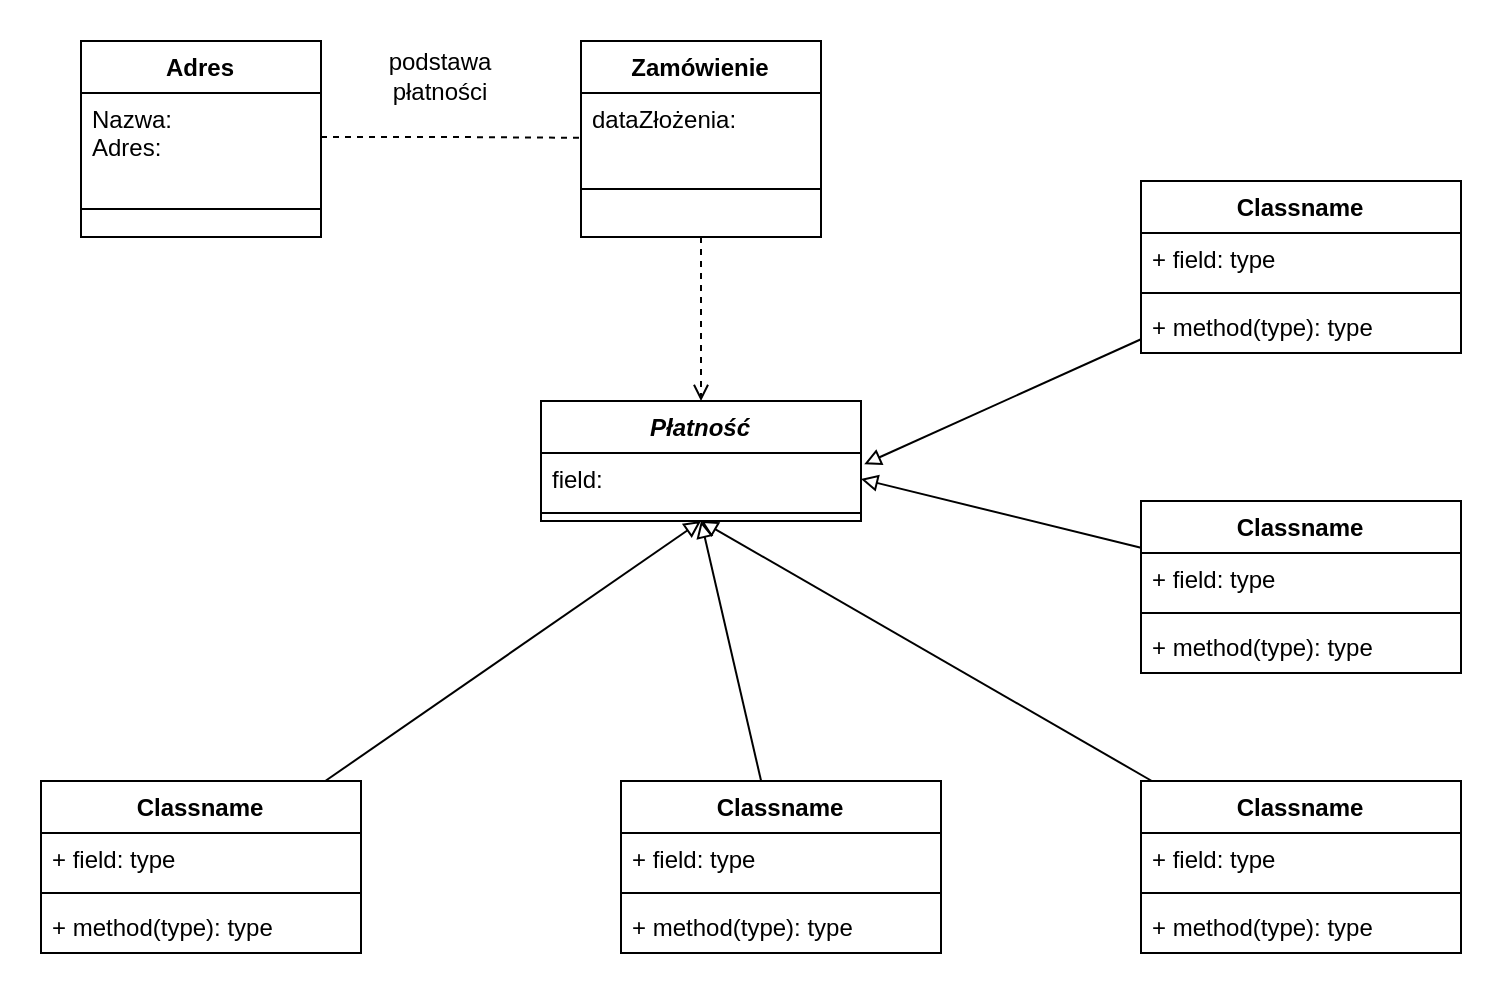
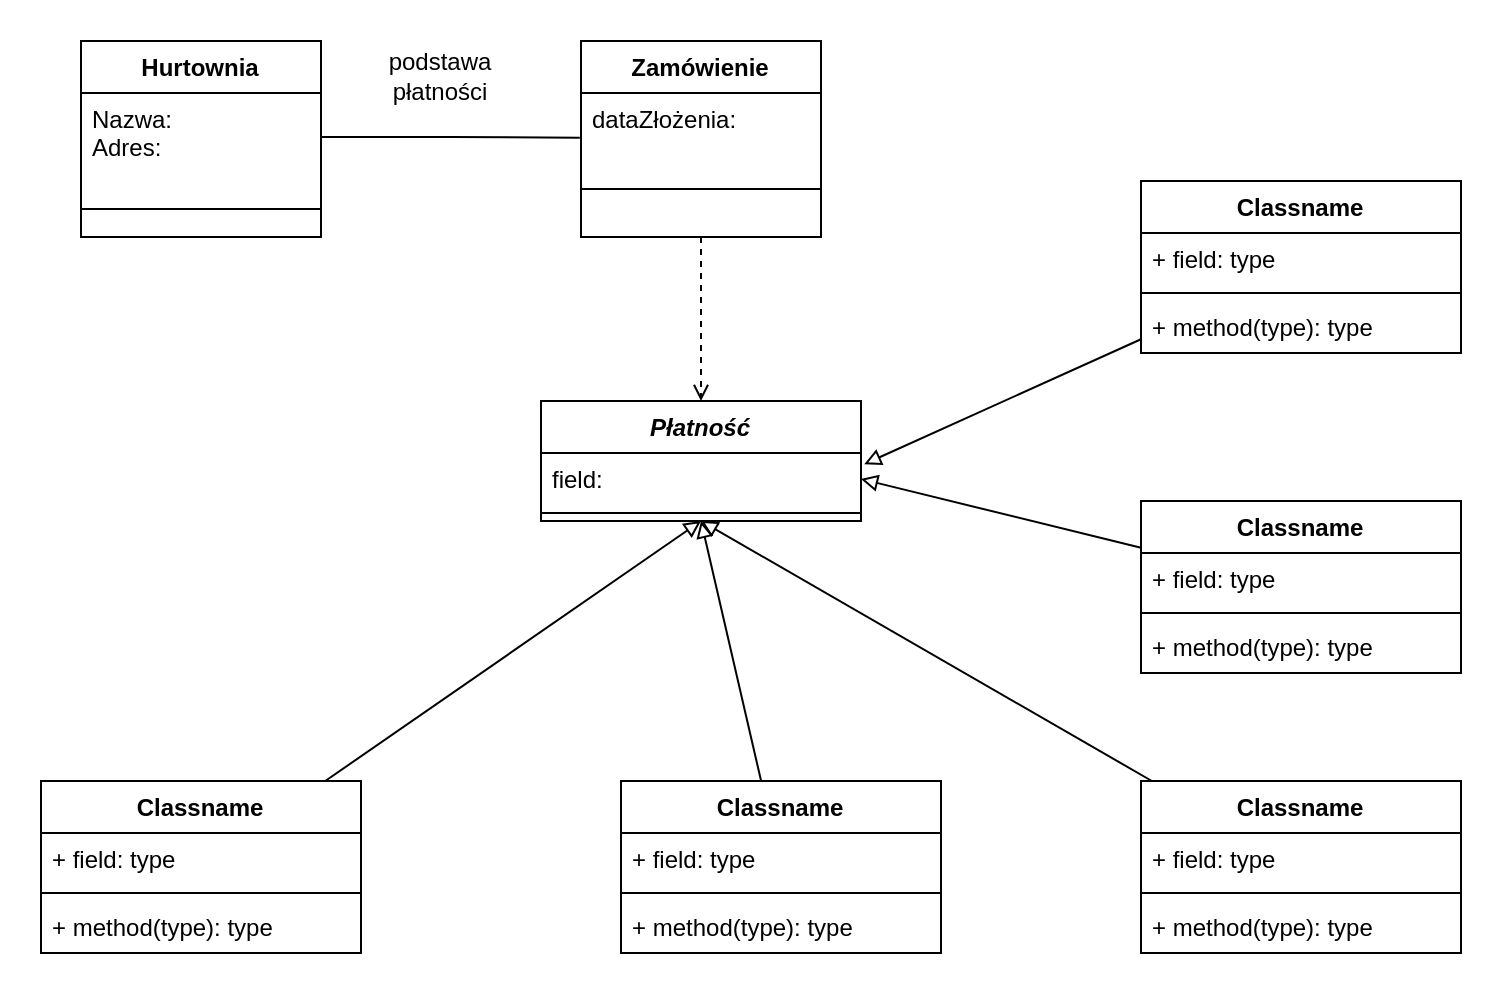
node "Adres": label "Adres" -> "Hurtownia"
edge "dataZłożenia:" -- "Nazwa: Adres:": style dashed -> solid
